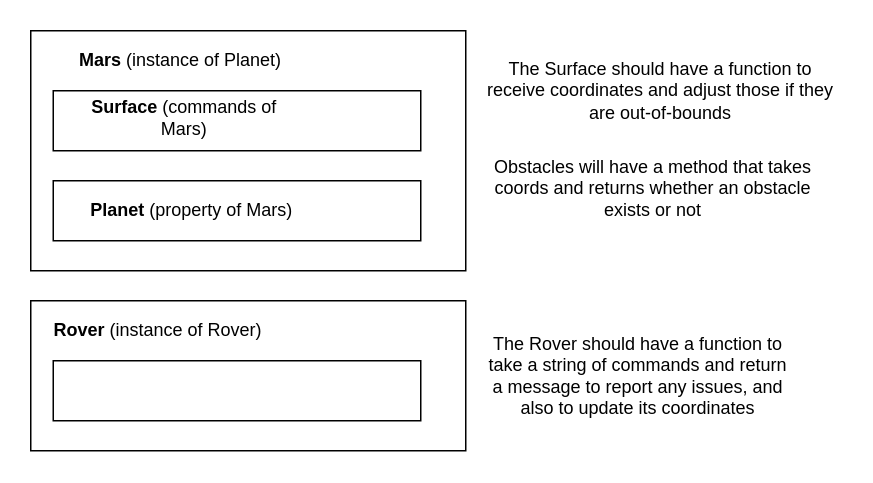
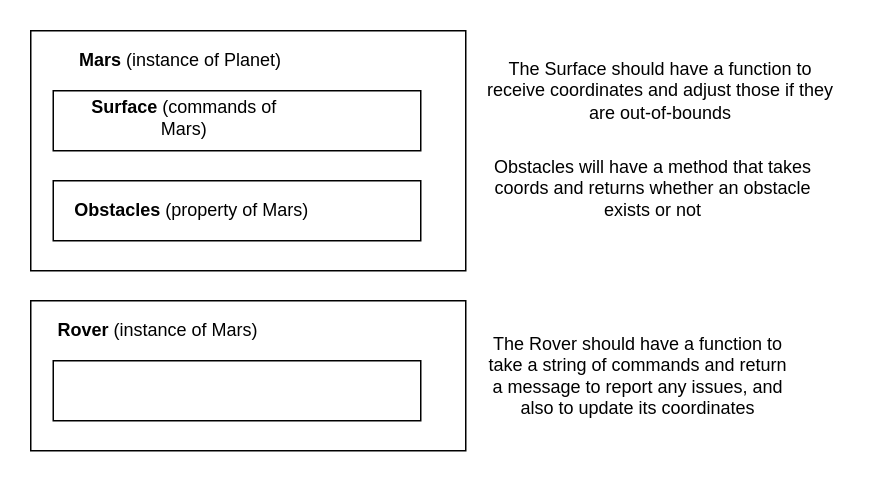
node "Planet (property of Mars)": label "Planet (property of Mars)" -> "Obstacles (property of Mars)"
node "Rover (instance of Rover)": label "Rover (instance of Rover)" -> "Rover (instance of Mars)"
